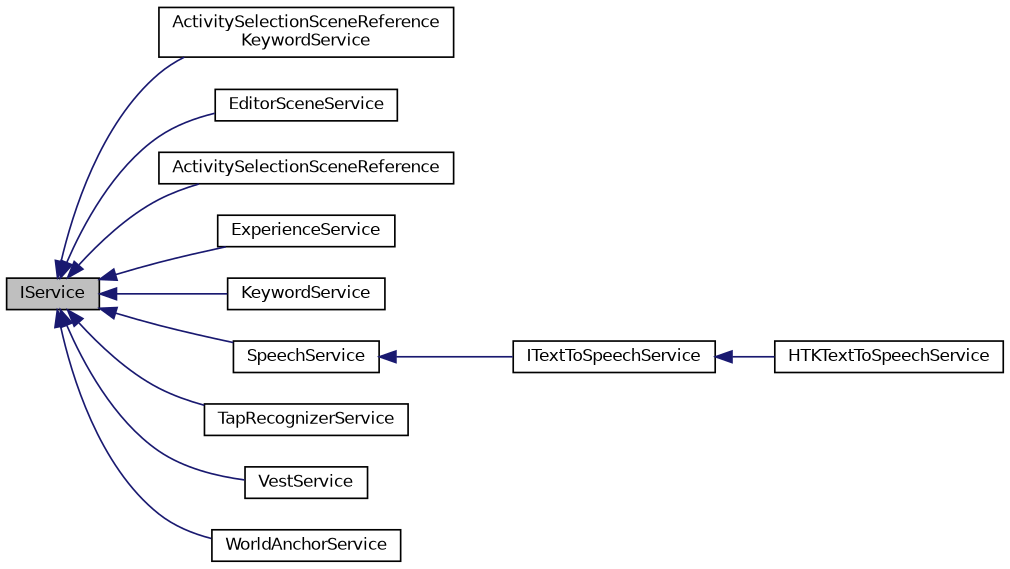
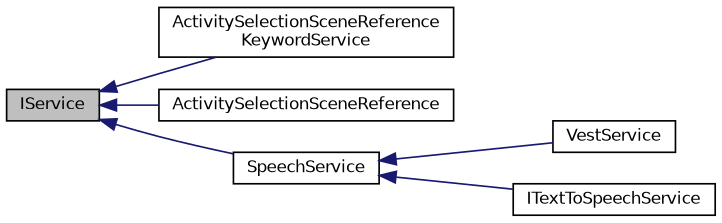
node "EditorSceneService": removed
node "ExperienceService": removed
node "KeywordService": removed
node "HTKTextToSpeechService": removed
node "TapRecognizerService": removed
edge "VestService" -> "IService": now "VestService" -> "SpeechService"
node "WorldAnchorService": removed
